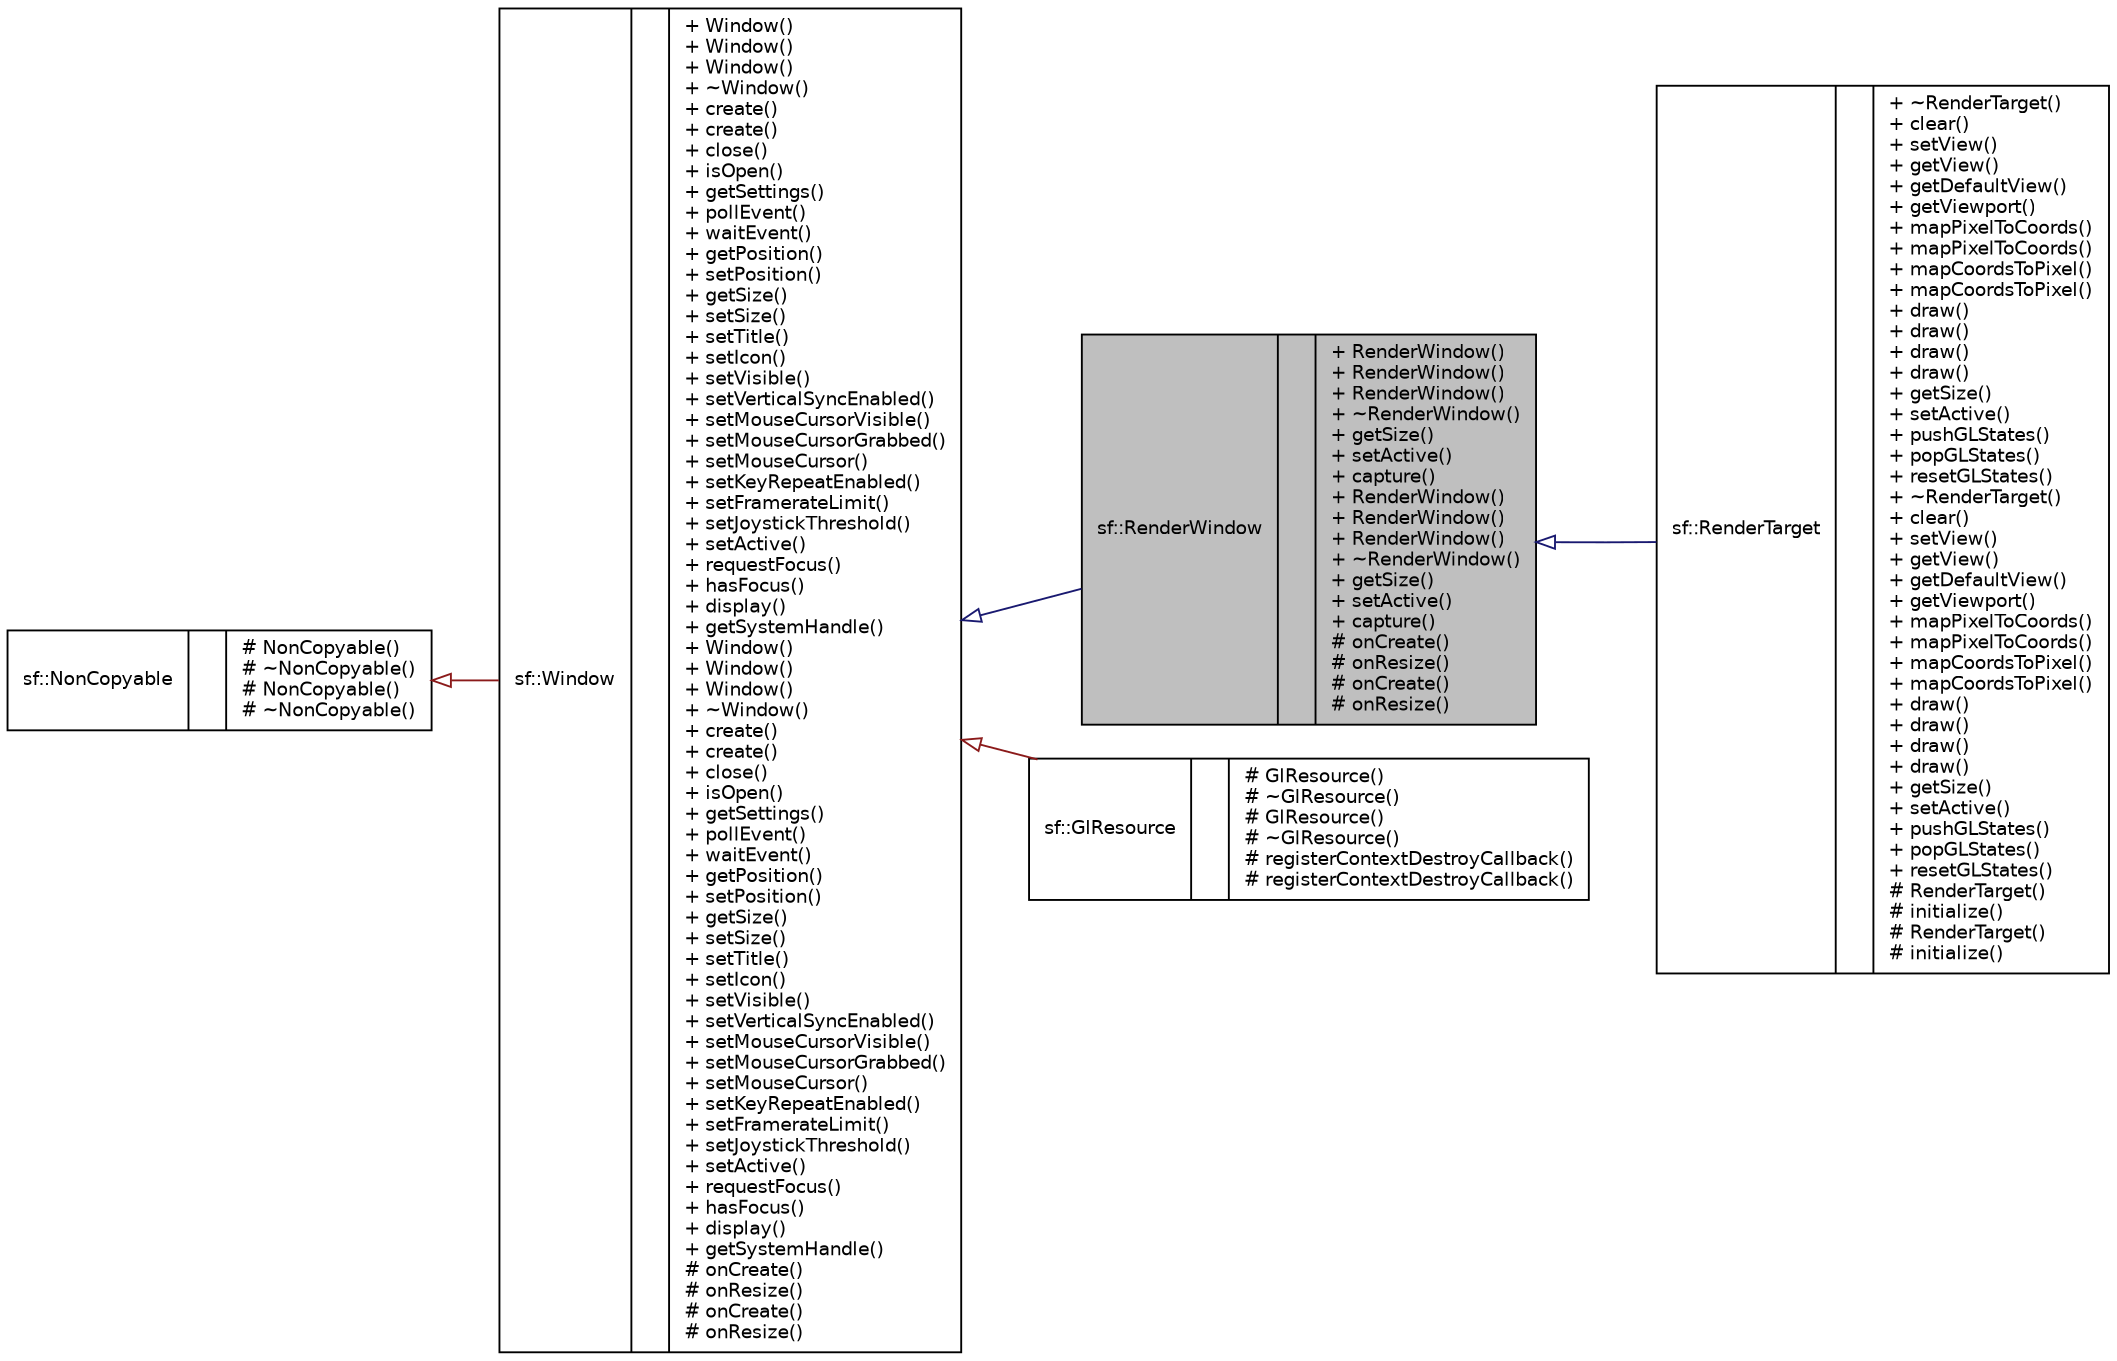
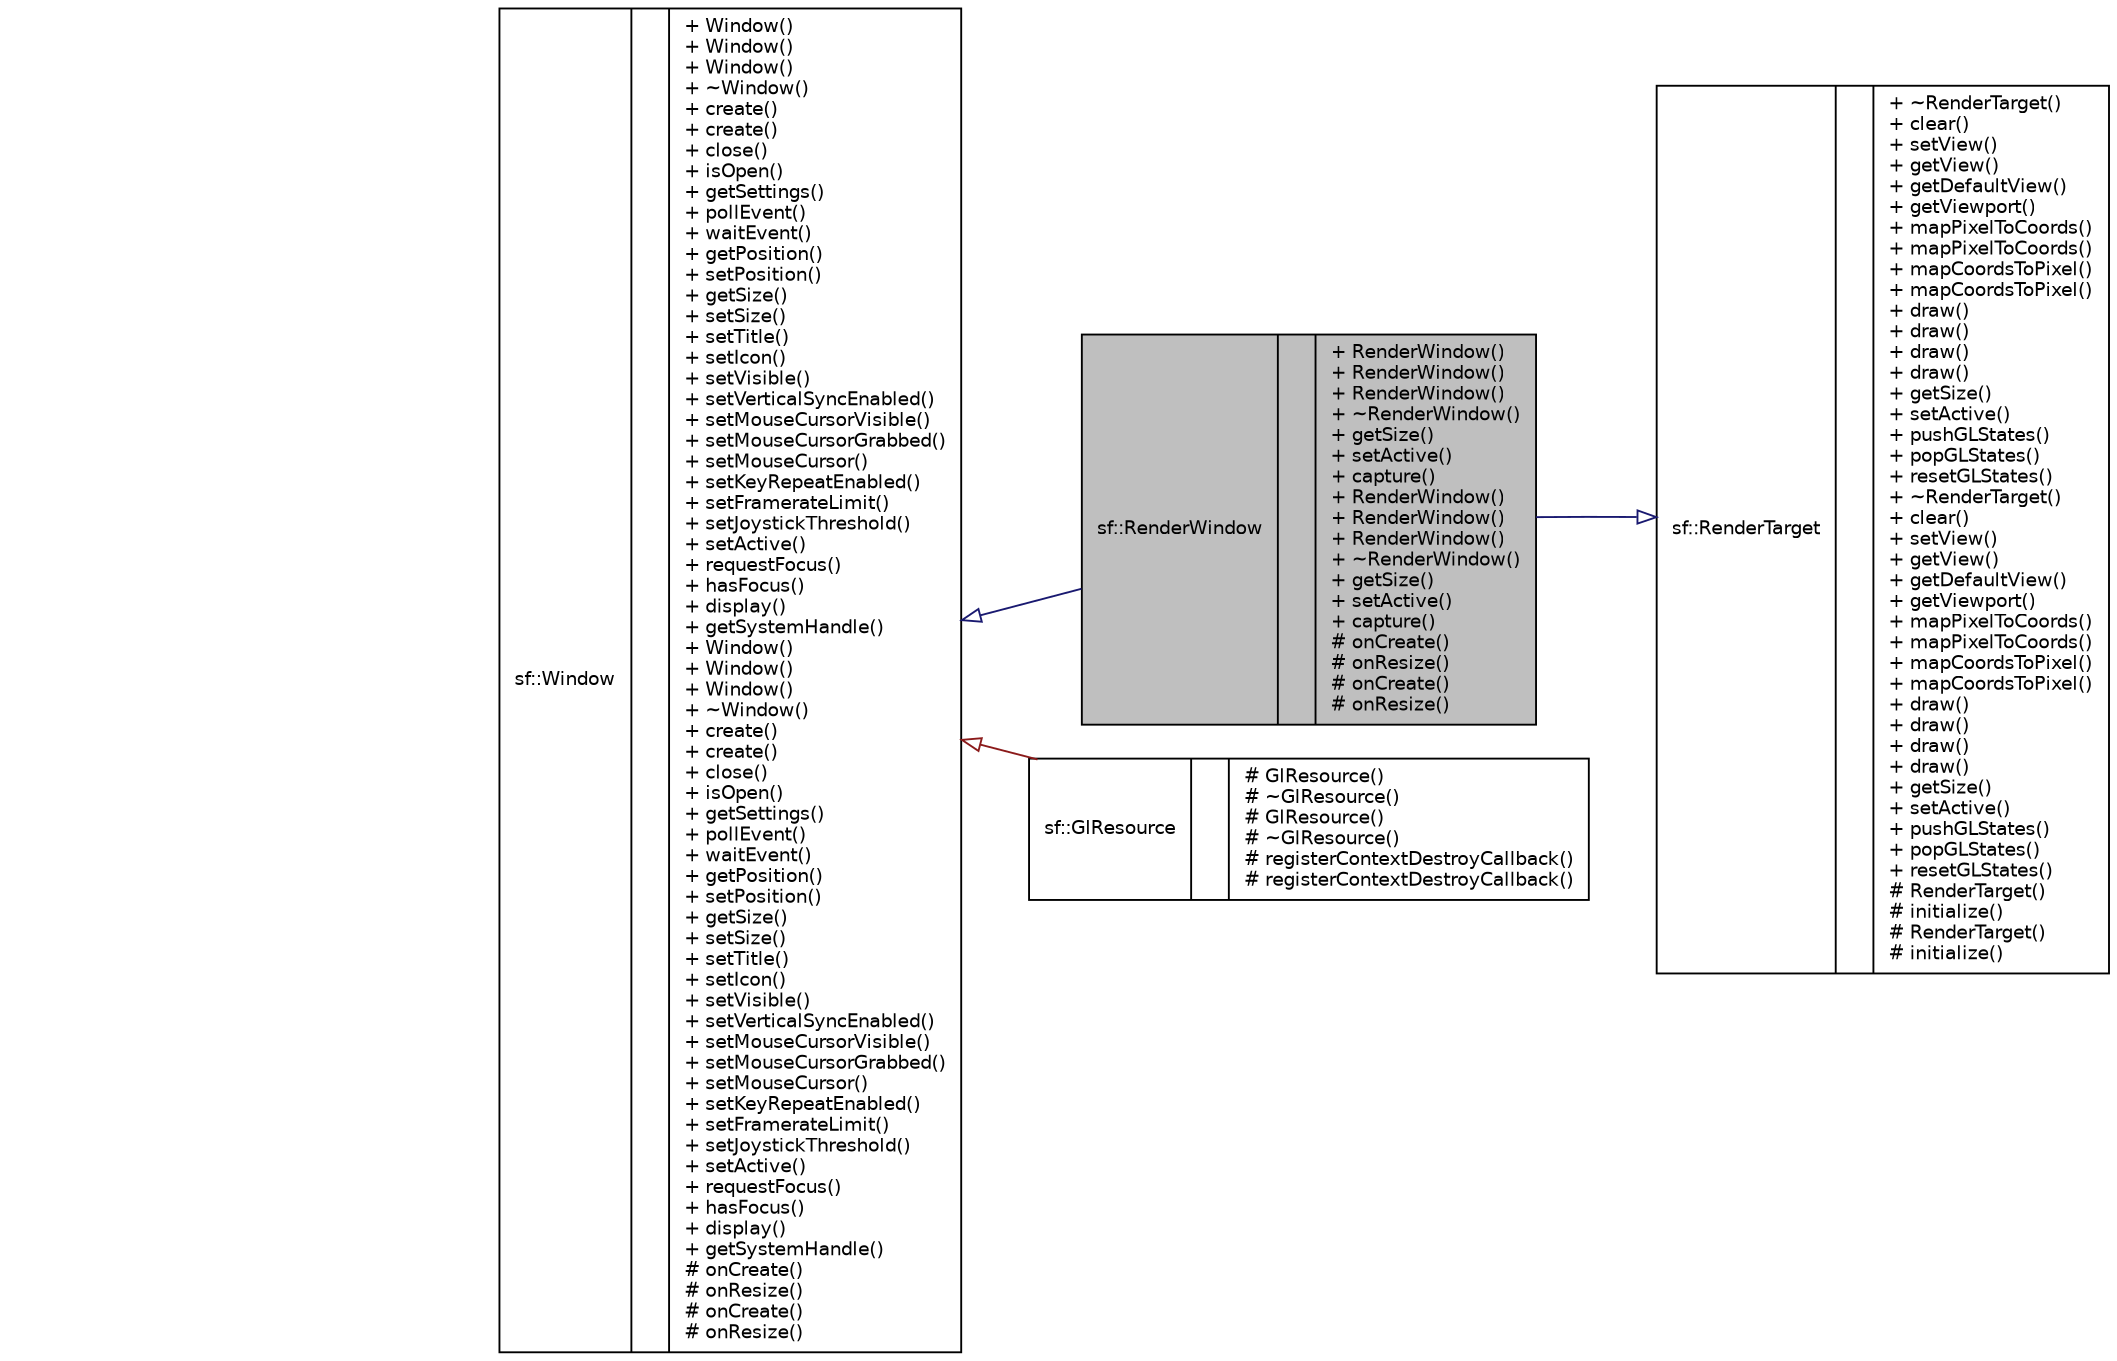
edge "sf::RenderTarget" -> "sf::RenderWindow": reversed
node "sf::NonCopyable": removed
